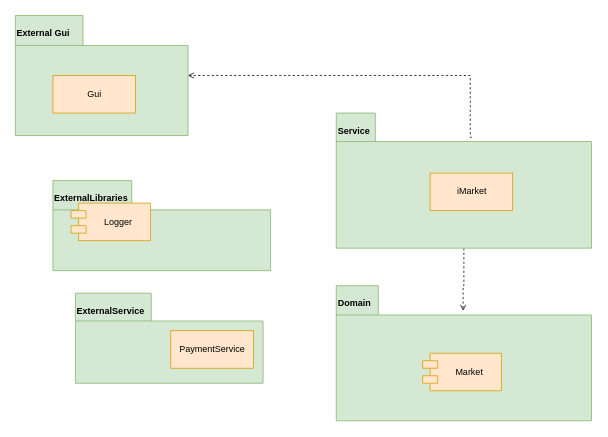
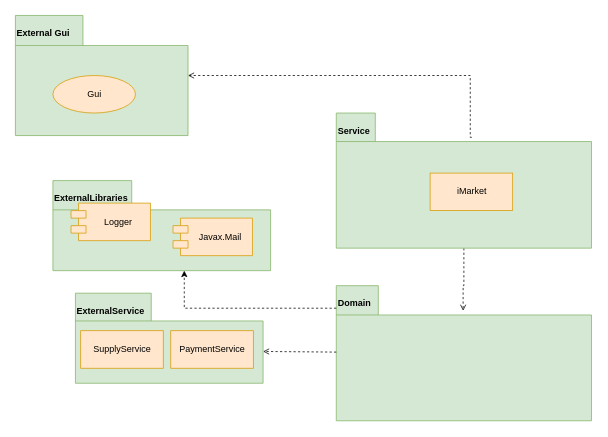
node "Gui": shape rectangle -> ellipse
node "Javax.Mail": added
edge "Domain" -> "ExternalLibraries": added
node "SupplyService": added
edge "Domain" -> "ExternalService": added
node "Market": removed
